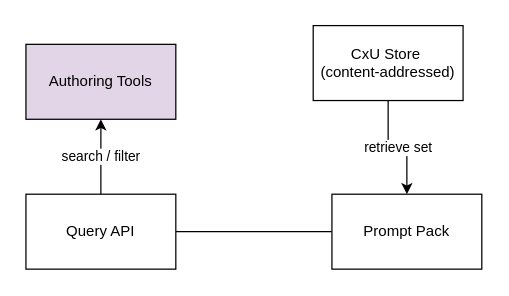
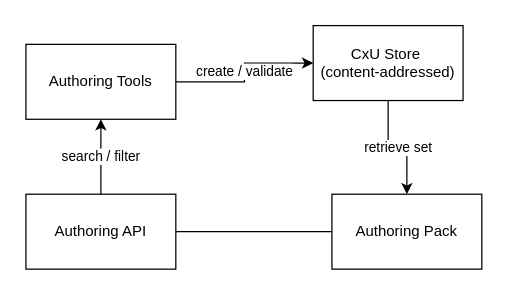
edge "Authoring Tools" -> "CxU Store (content-addressed)": added, label "create / validate"
node "Authoring Tools": fillcolor #e1d5e7 -> #ffffff
node "Query API": label "Query API" -> "Authoring API"
node "Prompt Pack": label "Prompt Pack" -> "Authoring Pack"
